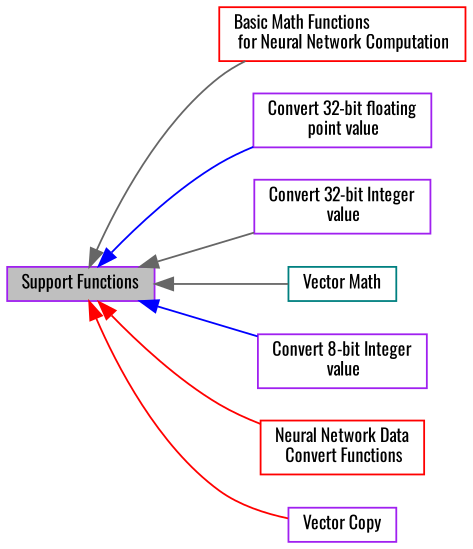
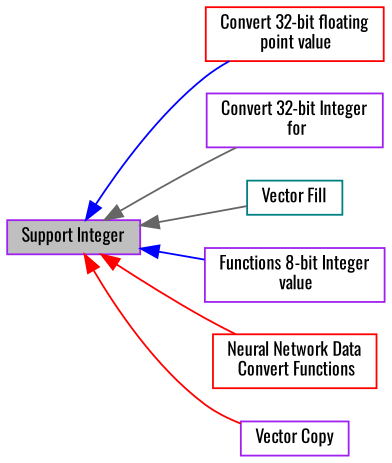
node "Basic Math Functions for Neural Network Computation": removed
node "Convert 32-bit floating point value": color purple -> red
node "Convert 32-bit Integer value": label "Convert 32-bit Integer value" -> "Convert 32-bit Integer for"
node "Support Functions": label "Support Functions" -> "Support Integer"
node "Vector Math": label "Vector Math" -> "Vector Fill"
node "Convert 8-bit Integer value": label "Convert 8-bit Integer value" -> "Functions 8-bit Integer value"
